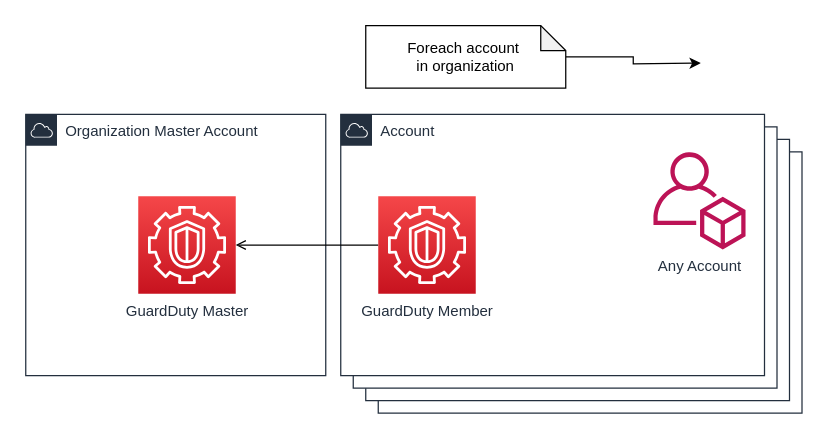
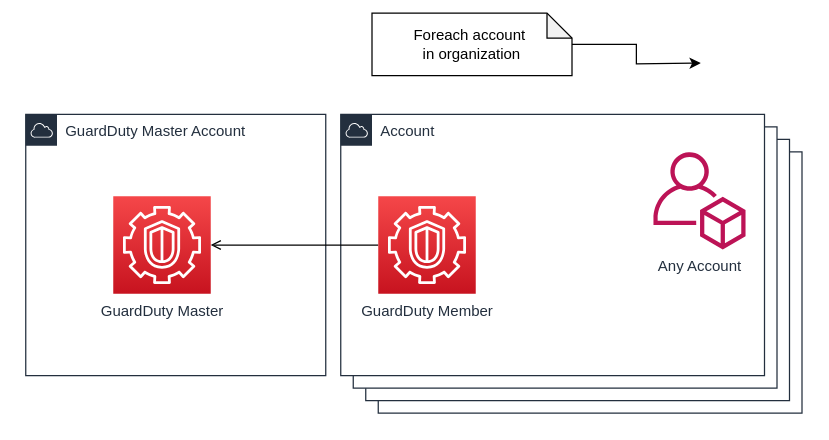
node "Foreach account in organization": moved (466, 57) -> (472, 44)
node "Organization Master Account": label "Organization Master Account" -> "GuardDuty Master Account"
node "GuardDuty Master": moved (187, 245) -> (162, 245)
